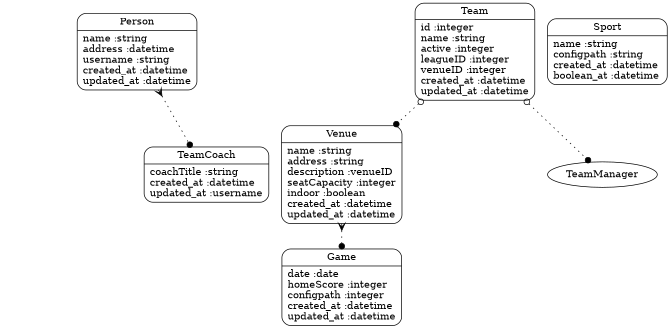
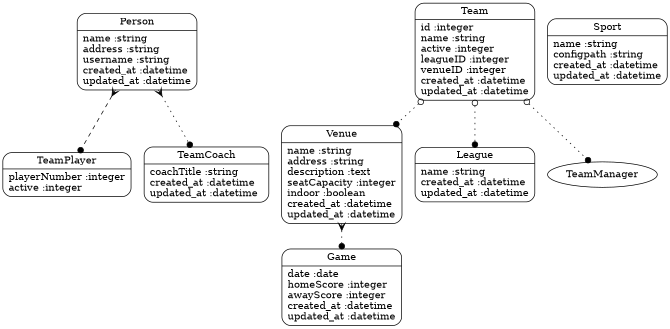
node "Person": text "address :datetime" -> "address :string"
node "Sport": text "boolean_at :datetime" -> "updated_at :datetime"
node "Venue": text "description :venueID" -> "description :text"
node "TeamPlayer": added
node "League": added
node "TeamCoach": text "updated_at :username" -> "updated_at :datetime"
node "Game": text "configpath :integer" -> "awayScore :integer"
